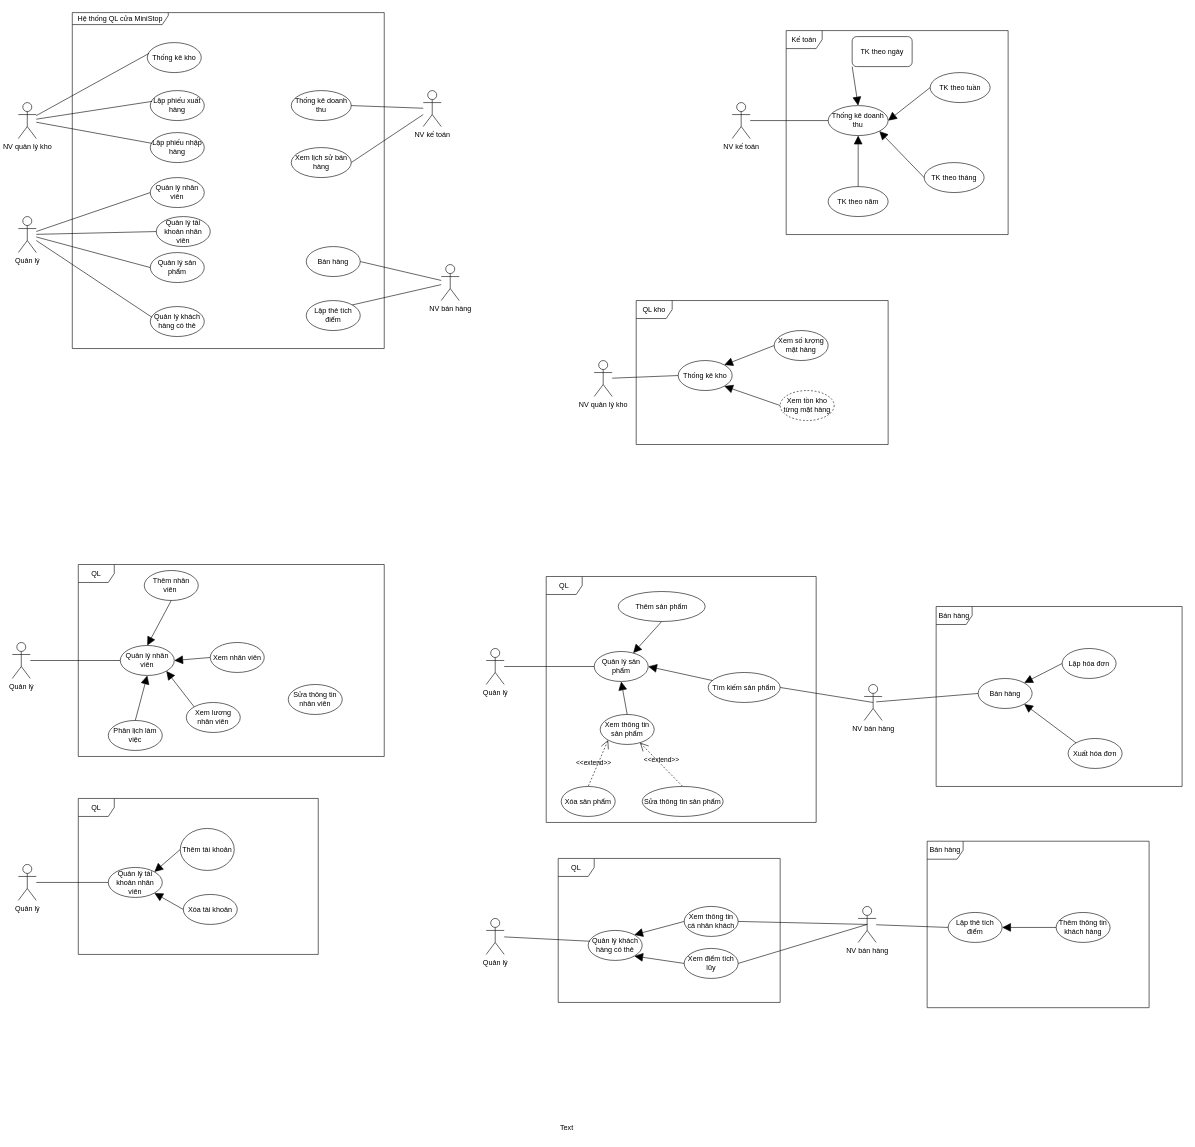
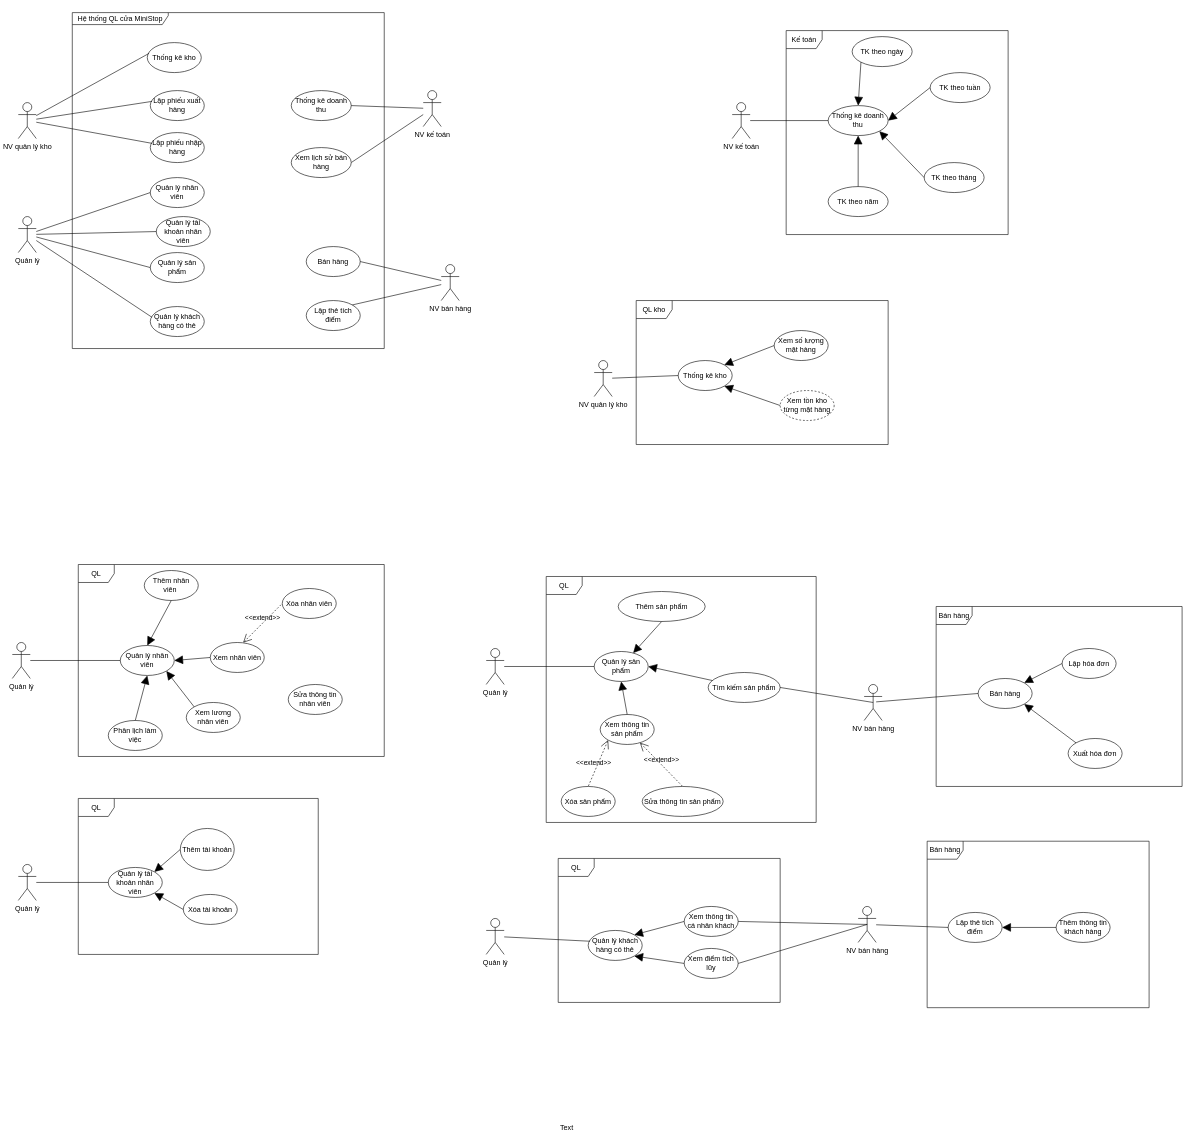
node "TK theo ngày": shape rounded rectangle -> ellipse
node "Xóa nhân viên": added
edge "Xóa nhân viên" -> "Xem nhân viên": added, label "<<extend>>"
